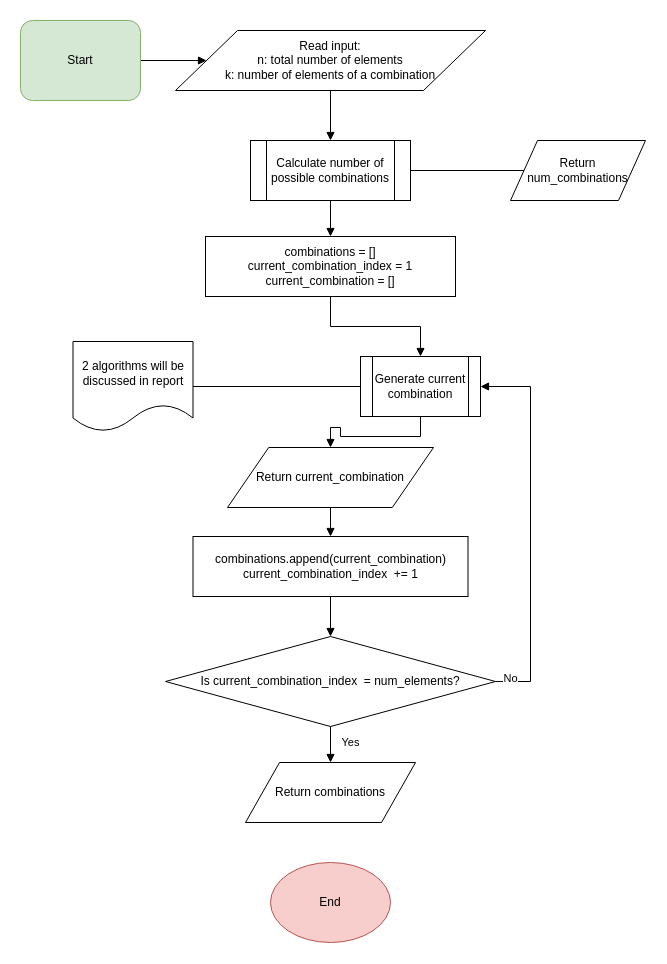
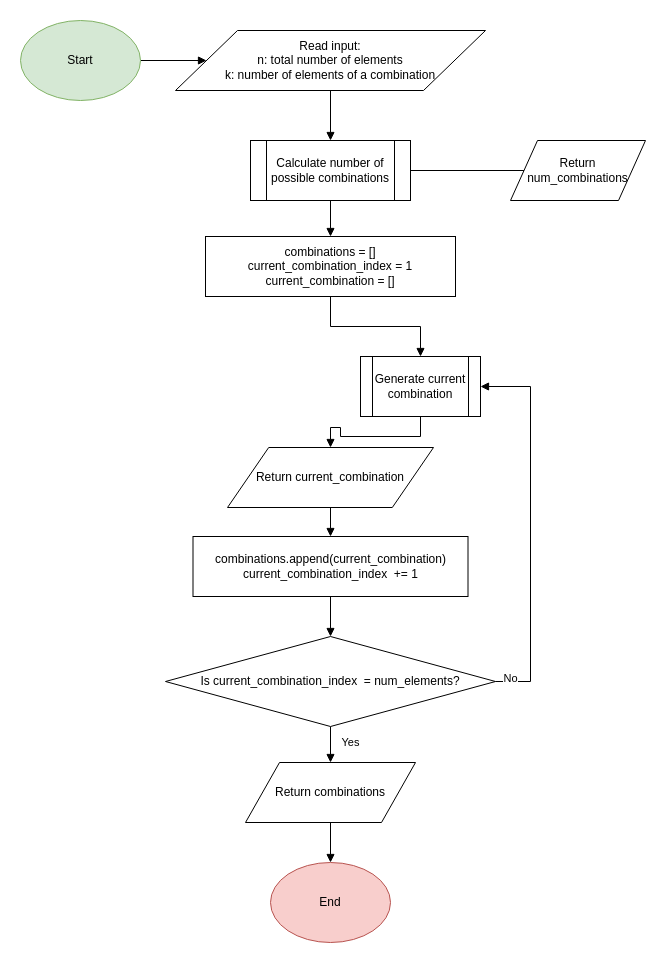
node "Start": shape rounded rectangle -> ellipse
node "2 algorithms will be discussed in report": removed
edge "2 algorithms will be discussed in report" -- "Generate current combination": removed
edge "Return combinations" -> "End": added
